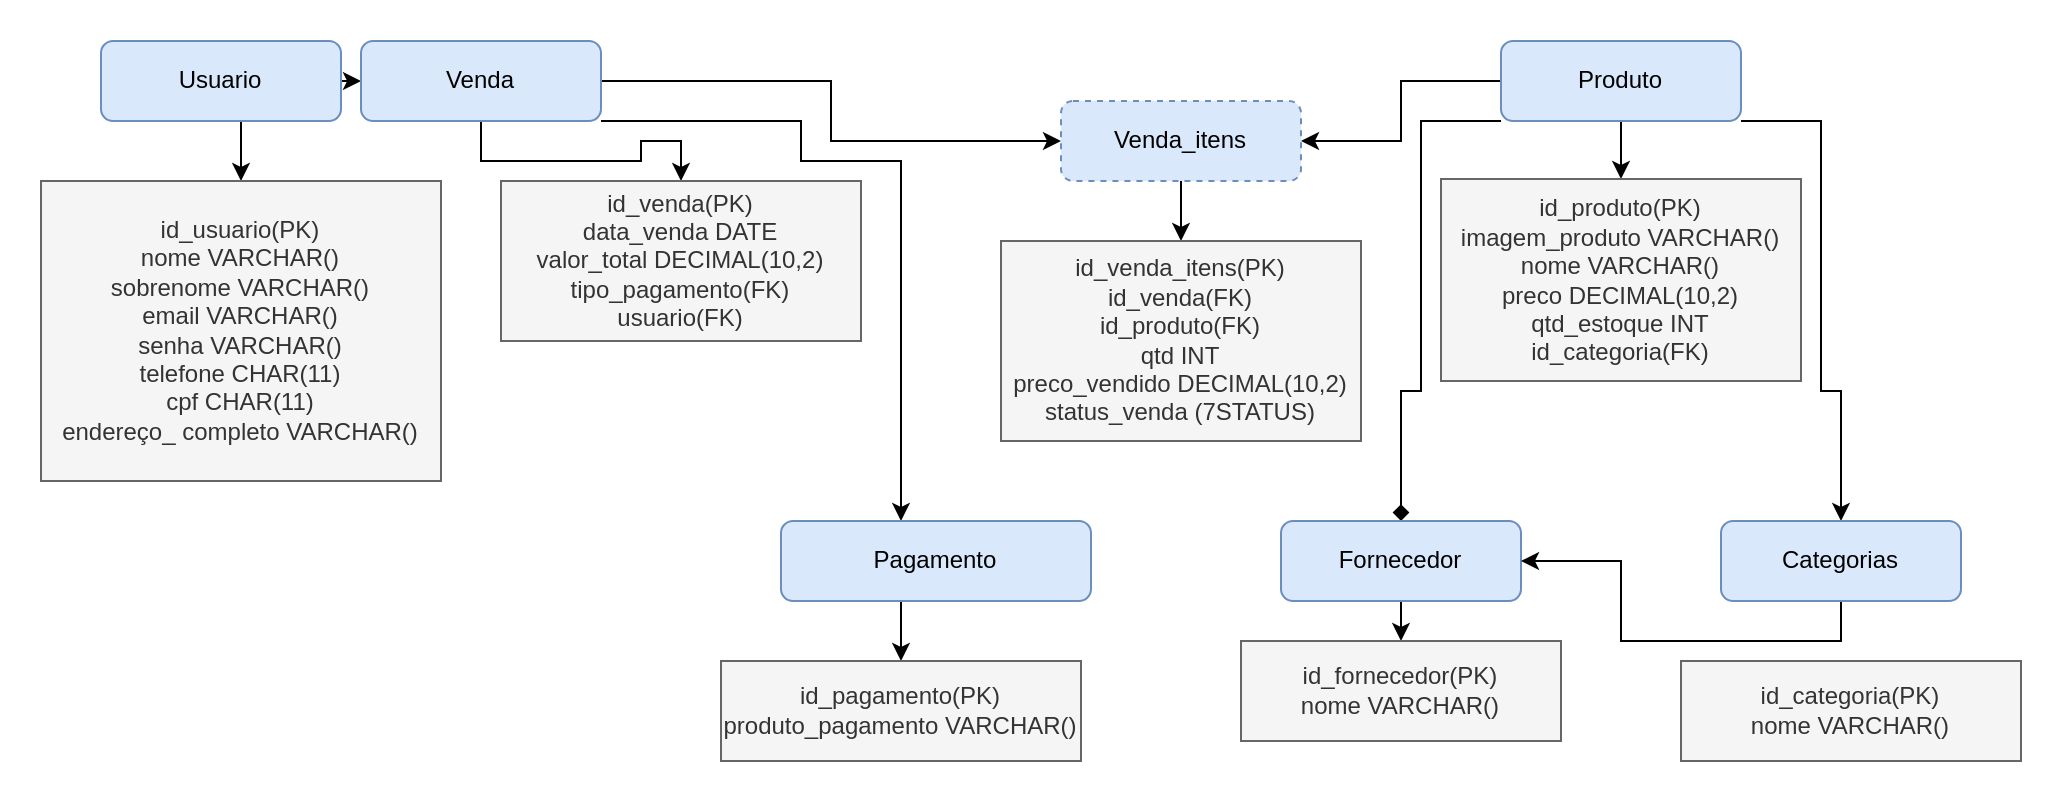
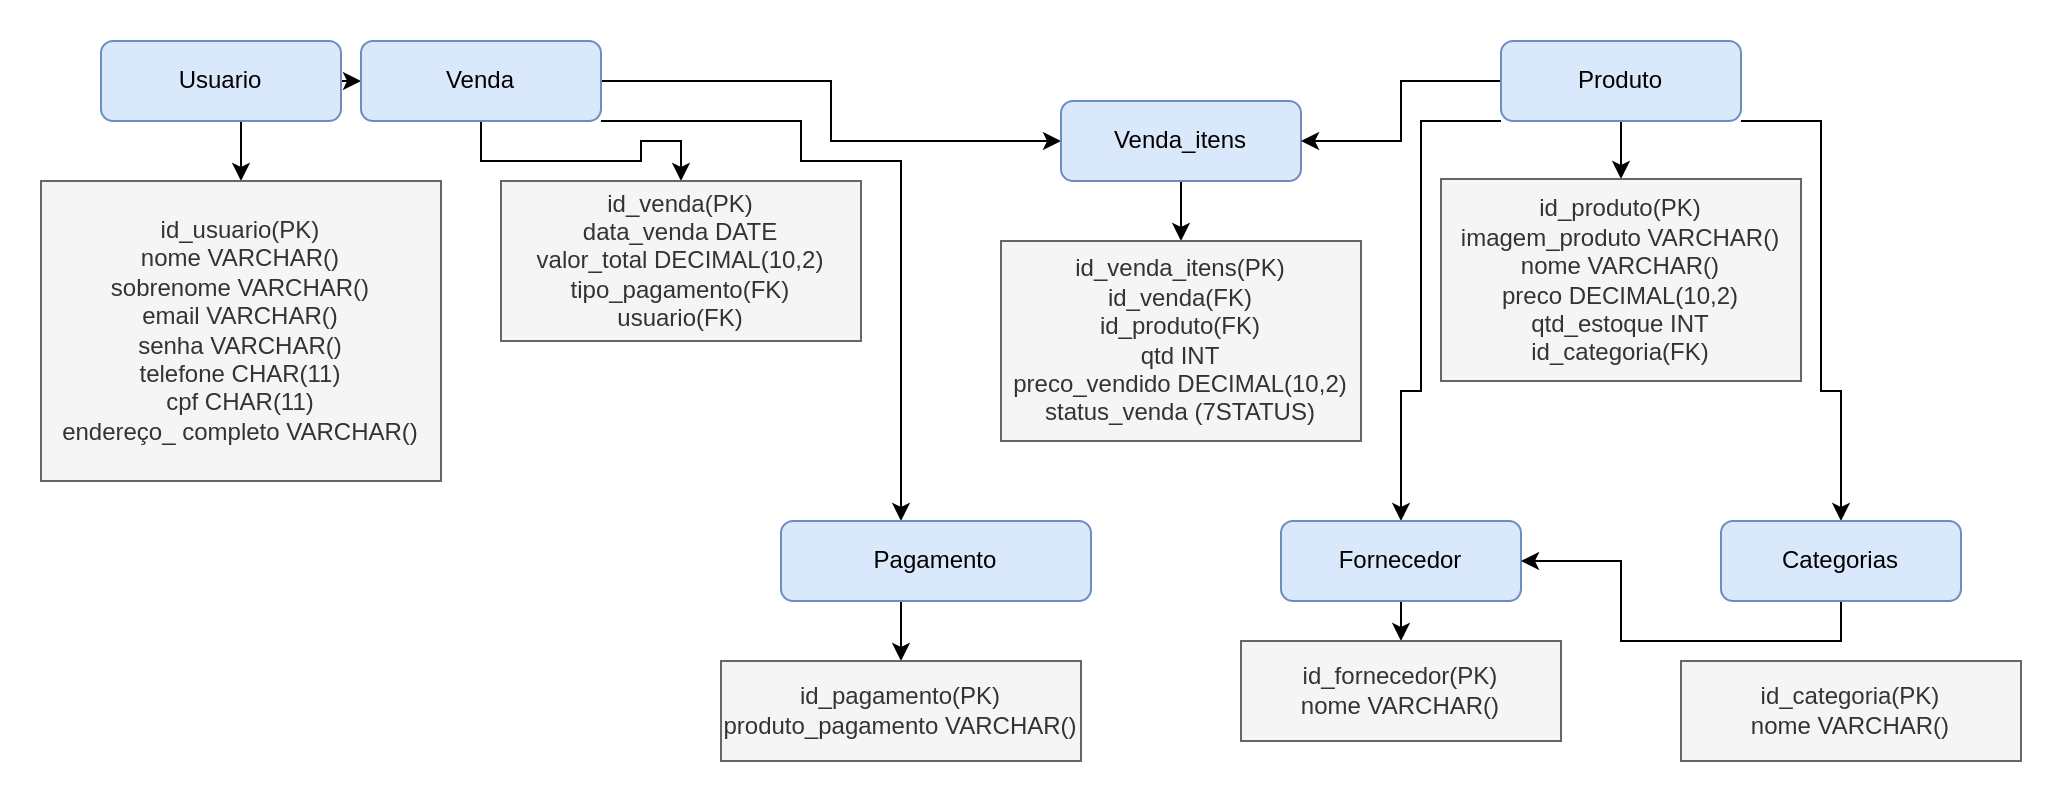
node "Venda_itens": style dashed -> solid
edge "Produto" -> "Fornecedor": arrowhead diamond -> classic
